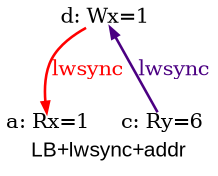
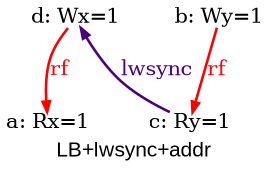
node "b: Wy=1": added
edge "d: Wx=1" -> "a: Rx=1": label "lwsync" -> "rf"
node "c: Ry=6": label "c: Ry=6" -> "c: Ry=1"
